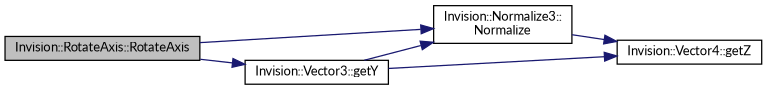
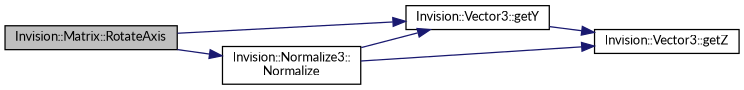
node "Invision::RotateAxis::RotateAxis": label "Invision::RotateAxis::RotateAxis" -> "Invision::Matrix::RotateAxis"
node "Invision::Vector4::getZ": label "Invision::Vector4::getZ" -> "Invision::Vector3::getZ"
edge "Invision::Vector3::getY" -> "Invision::Normalize3:: Normalize": reversed
